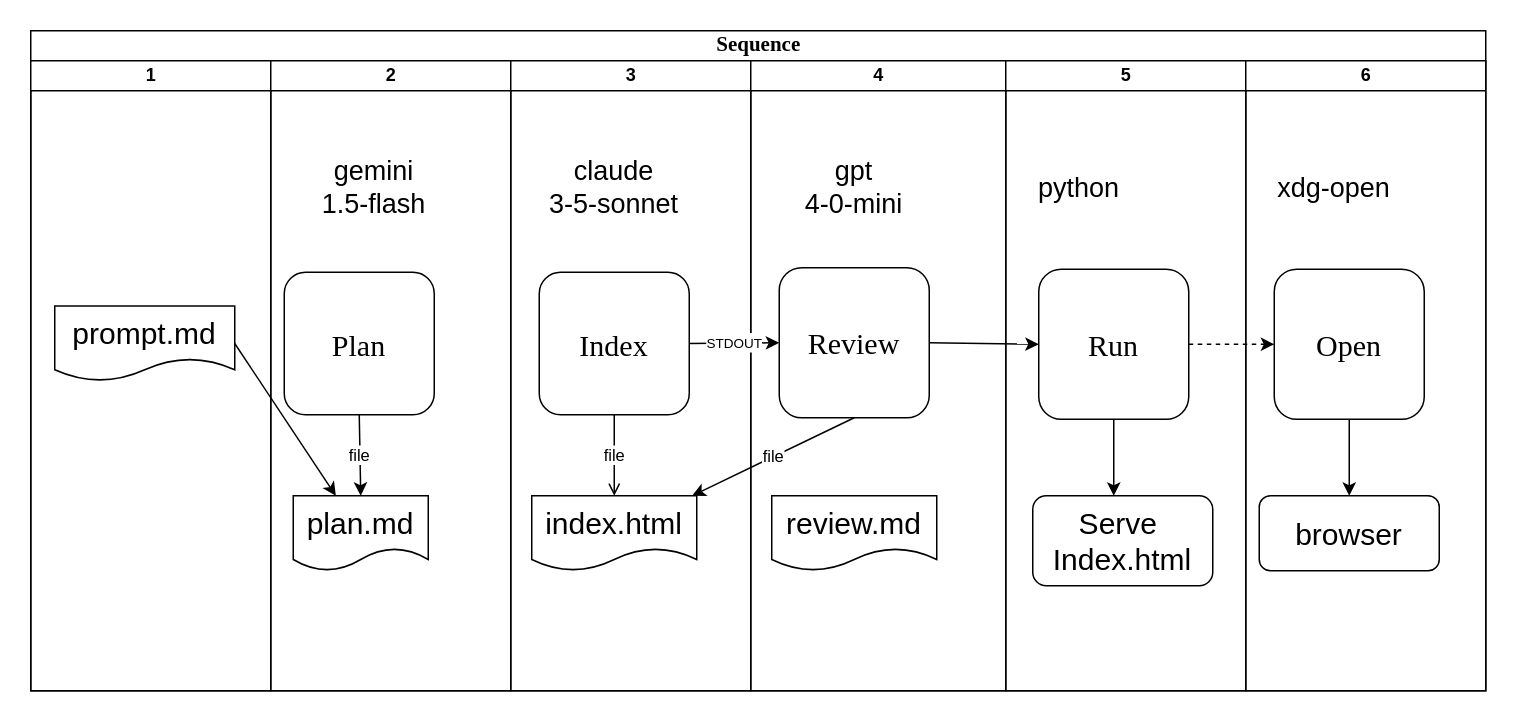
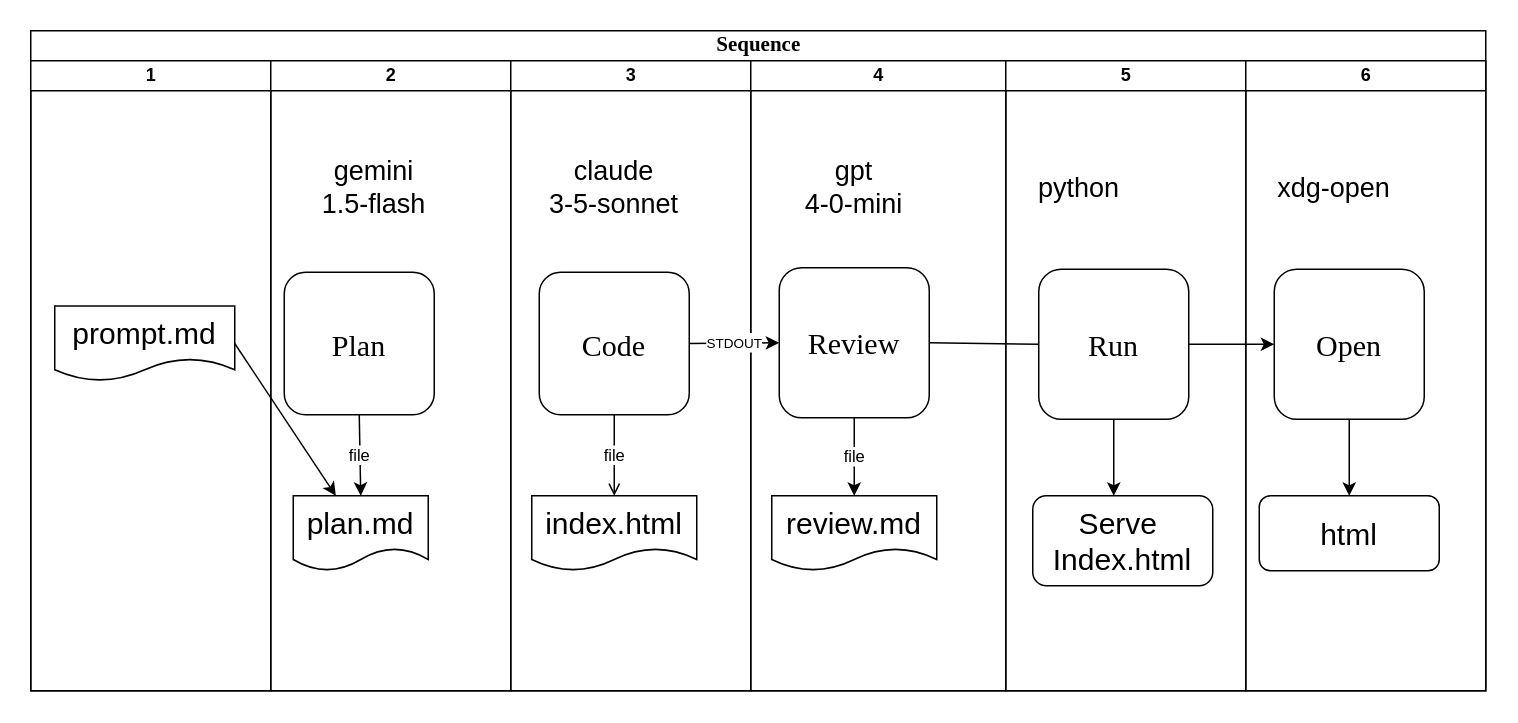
node "Index": label "Index" -> "Code"
edge "Review" -> "Run": arrowhead classic -> none
edge "Run" -> "Open": style dashed -> solid
edge "Review" -> "index.html": now "Review" -> "review.md"
node "browser": label "browser" -> "html"
